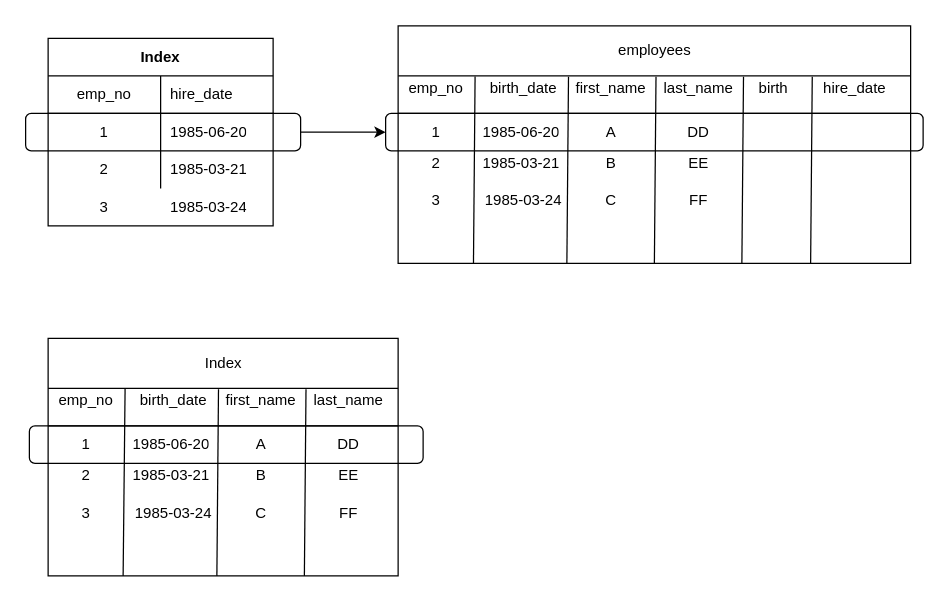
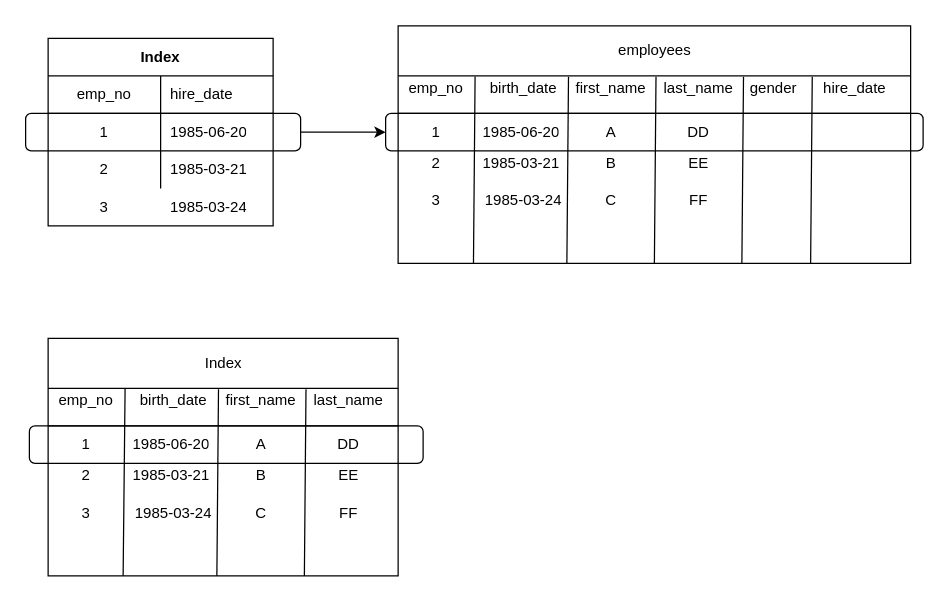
node "birth": label "birth" -> "gender"
